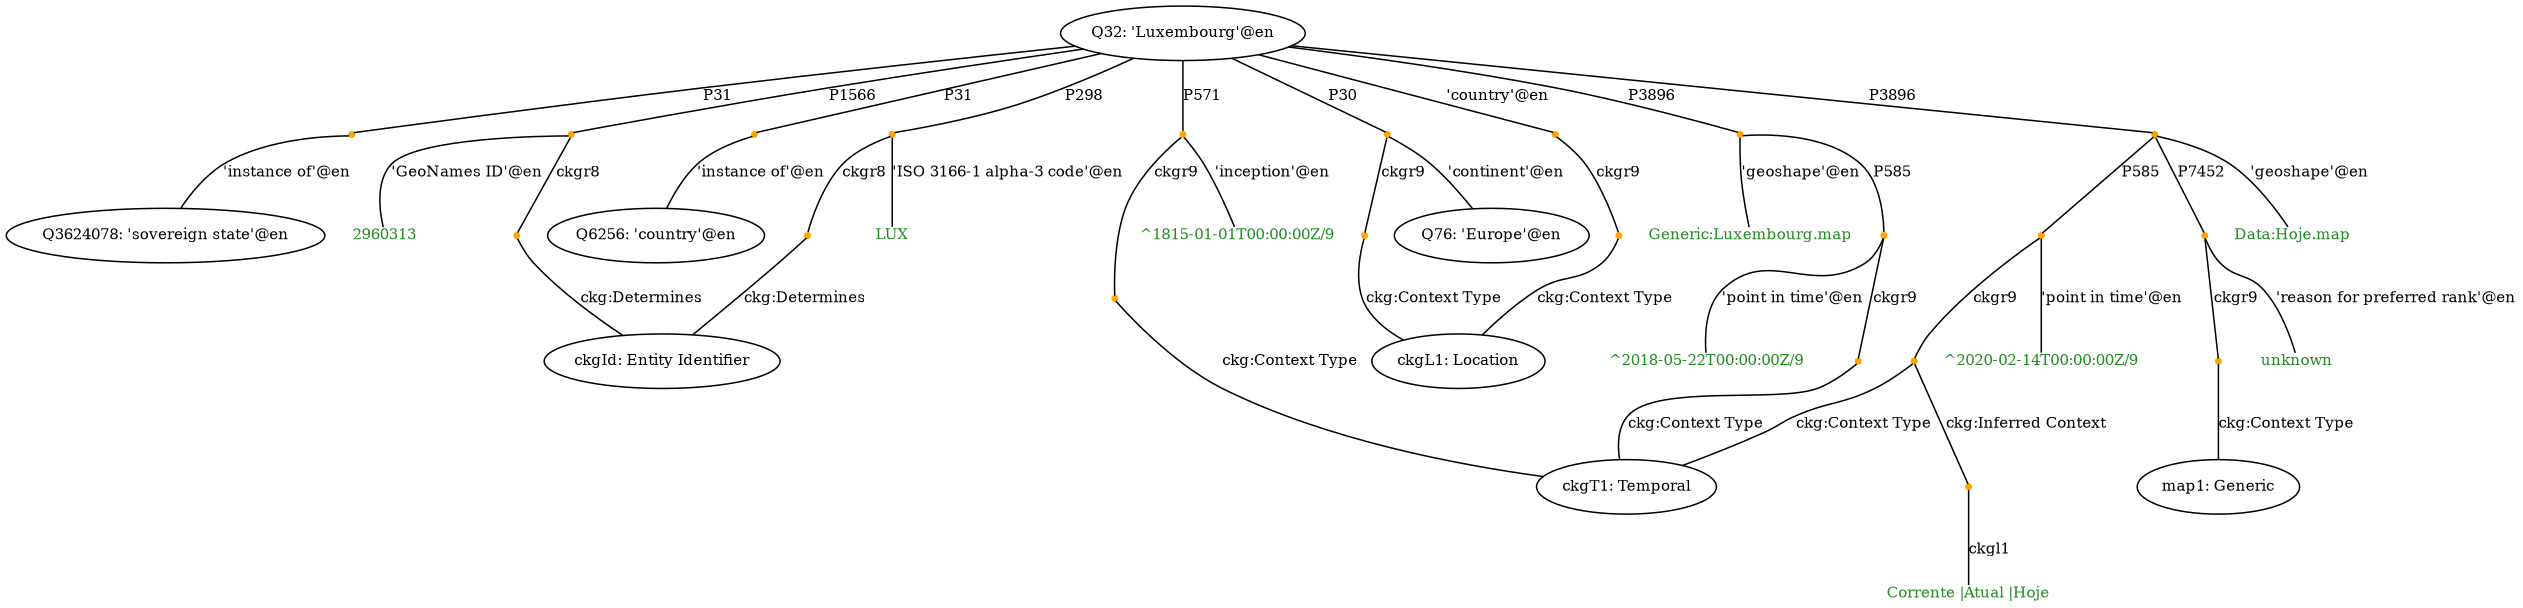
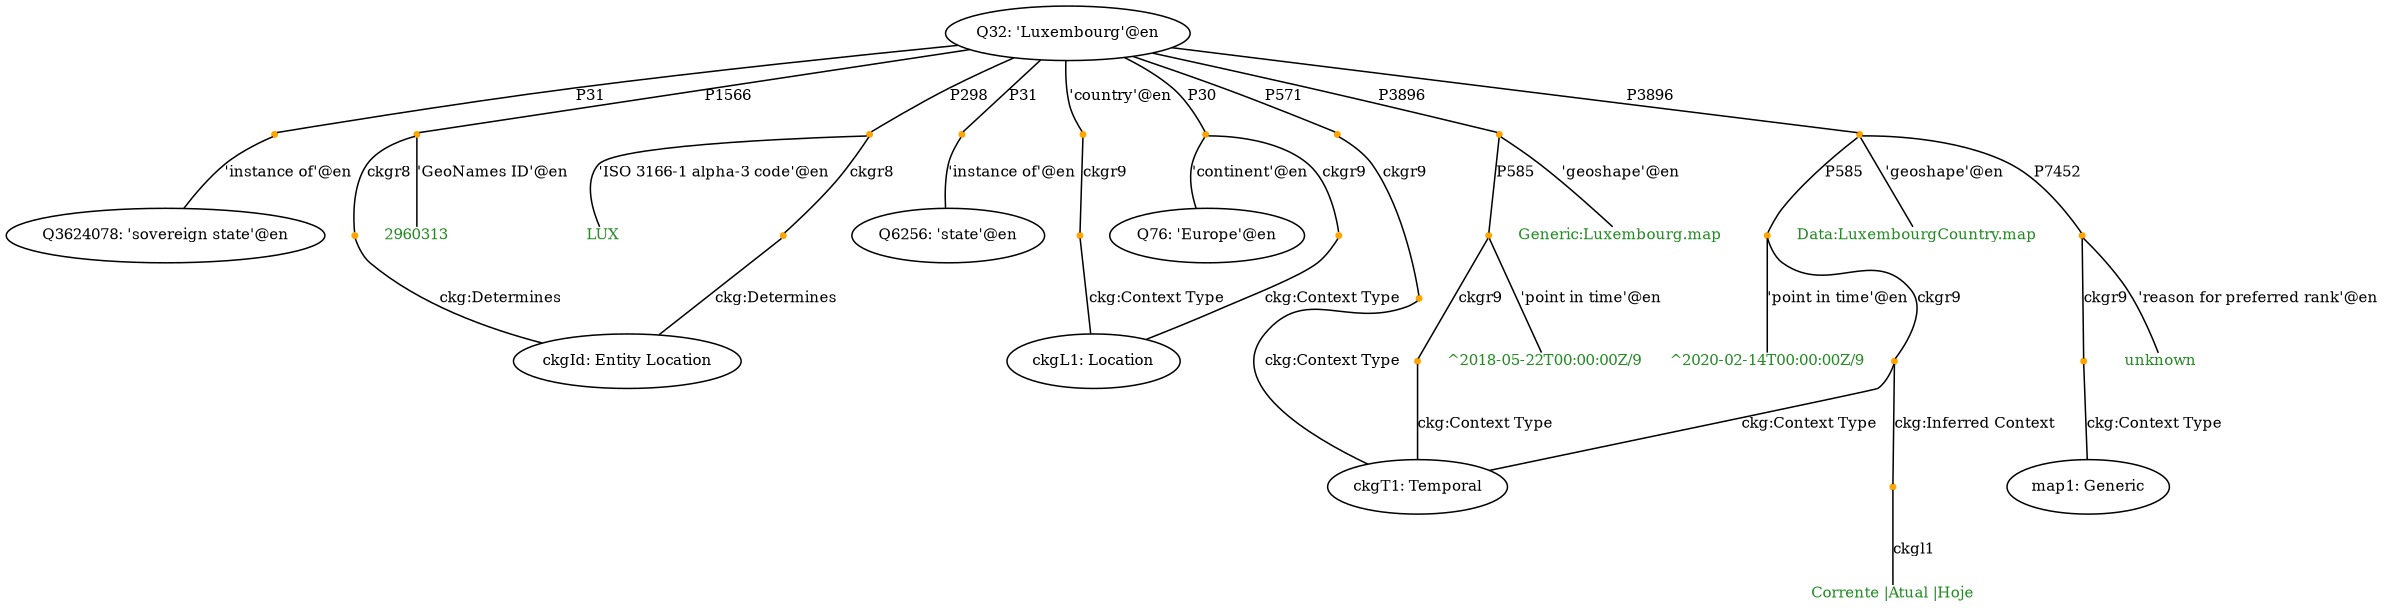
node "Q6256: 'country'@en": label "Q6256: 'country'@en" -> "Q6256: 'state'@en"
node "^1815-01-01T00:00:00Z/9": removed
node "Data:Hoje.map": label "Data:Hoje.map" -> "Data:LuxembourgCountry.map"
node "ckgId: Entity Identifier": label "ckgId: Entity Identifier" -> "ckgId: Entity Location"
